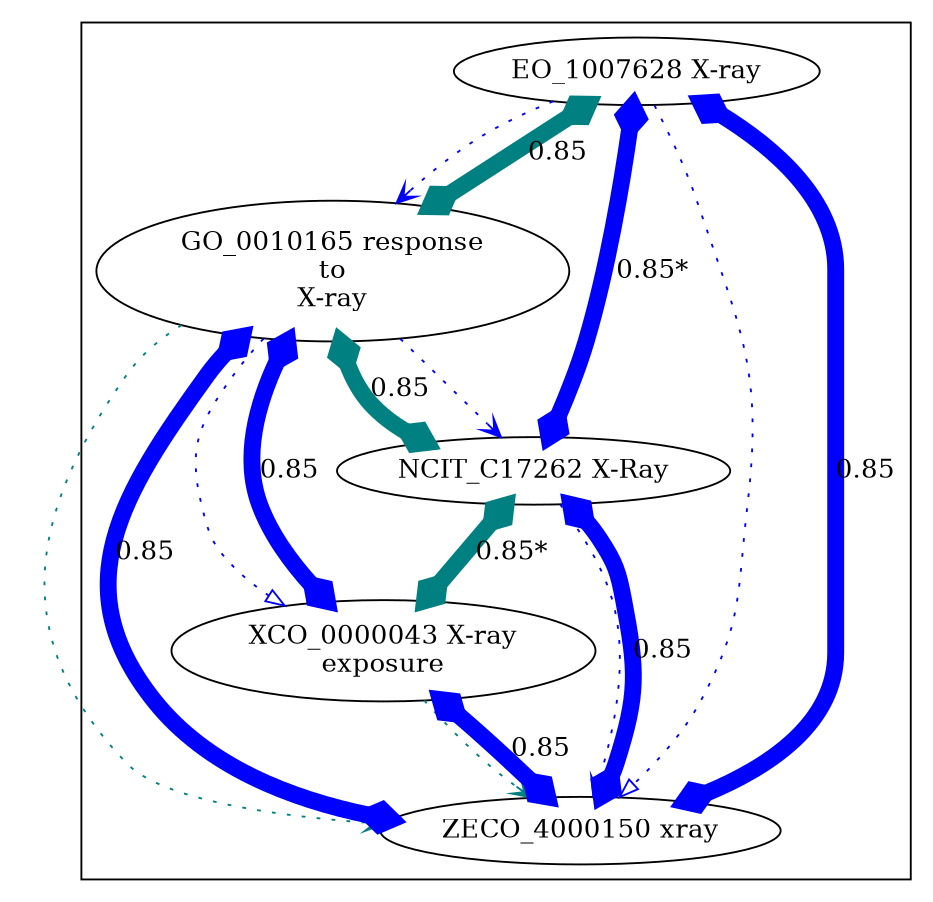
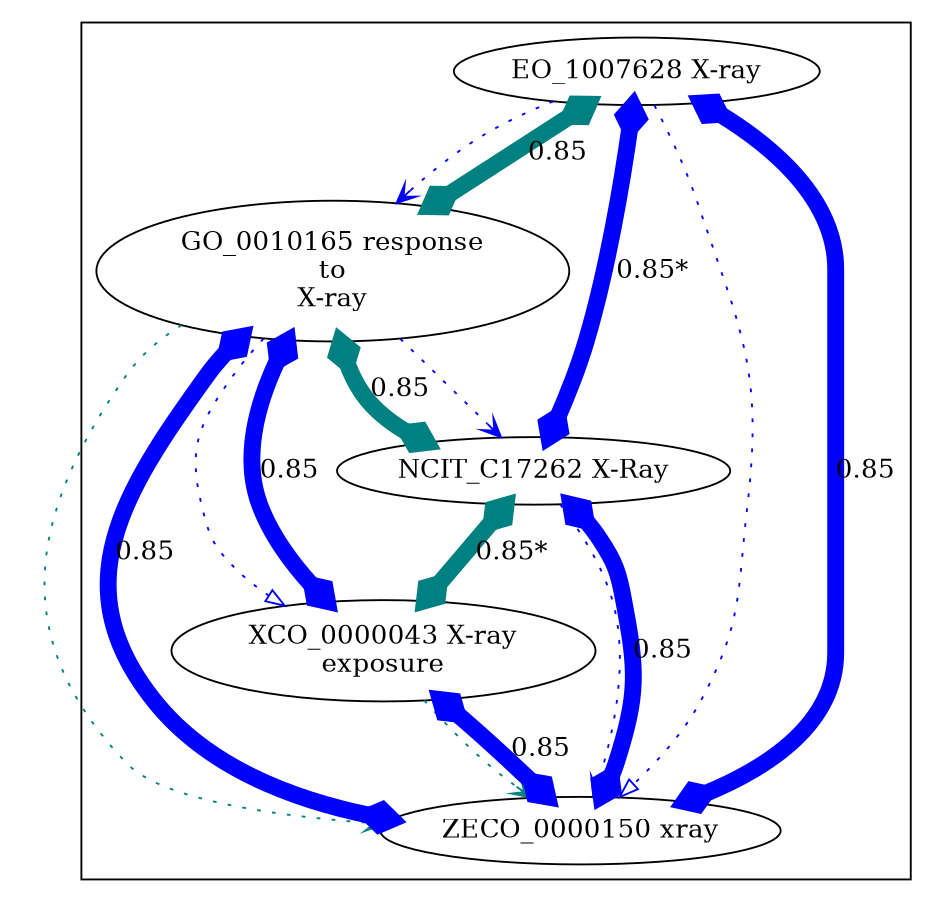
node "ZECO_4000150 xray": label "ZECO_4000150 xray" -> "ZECO_0000150 xray"
